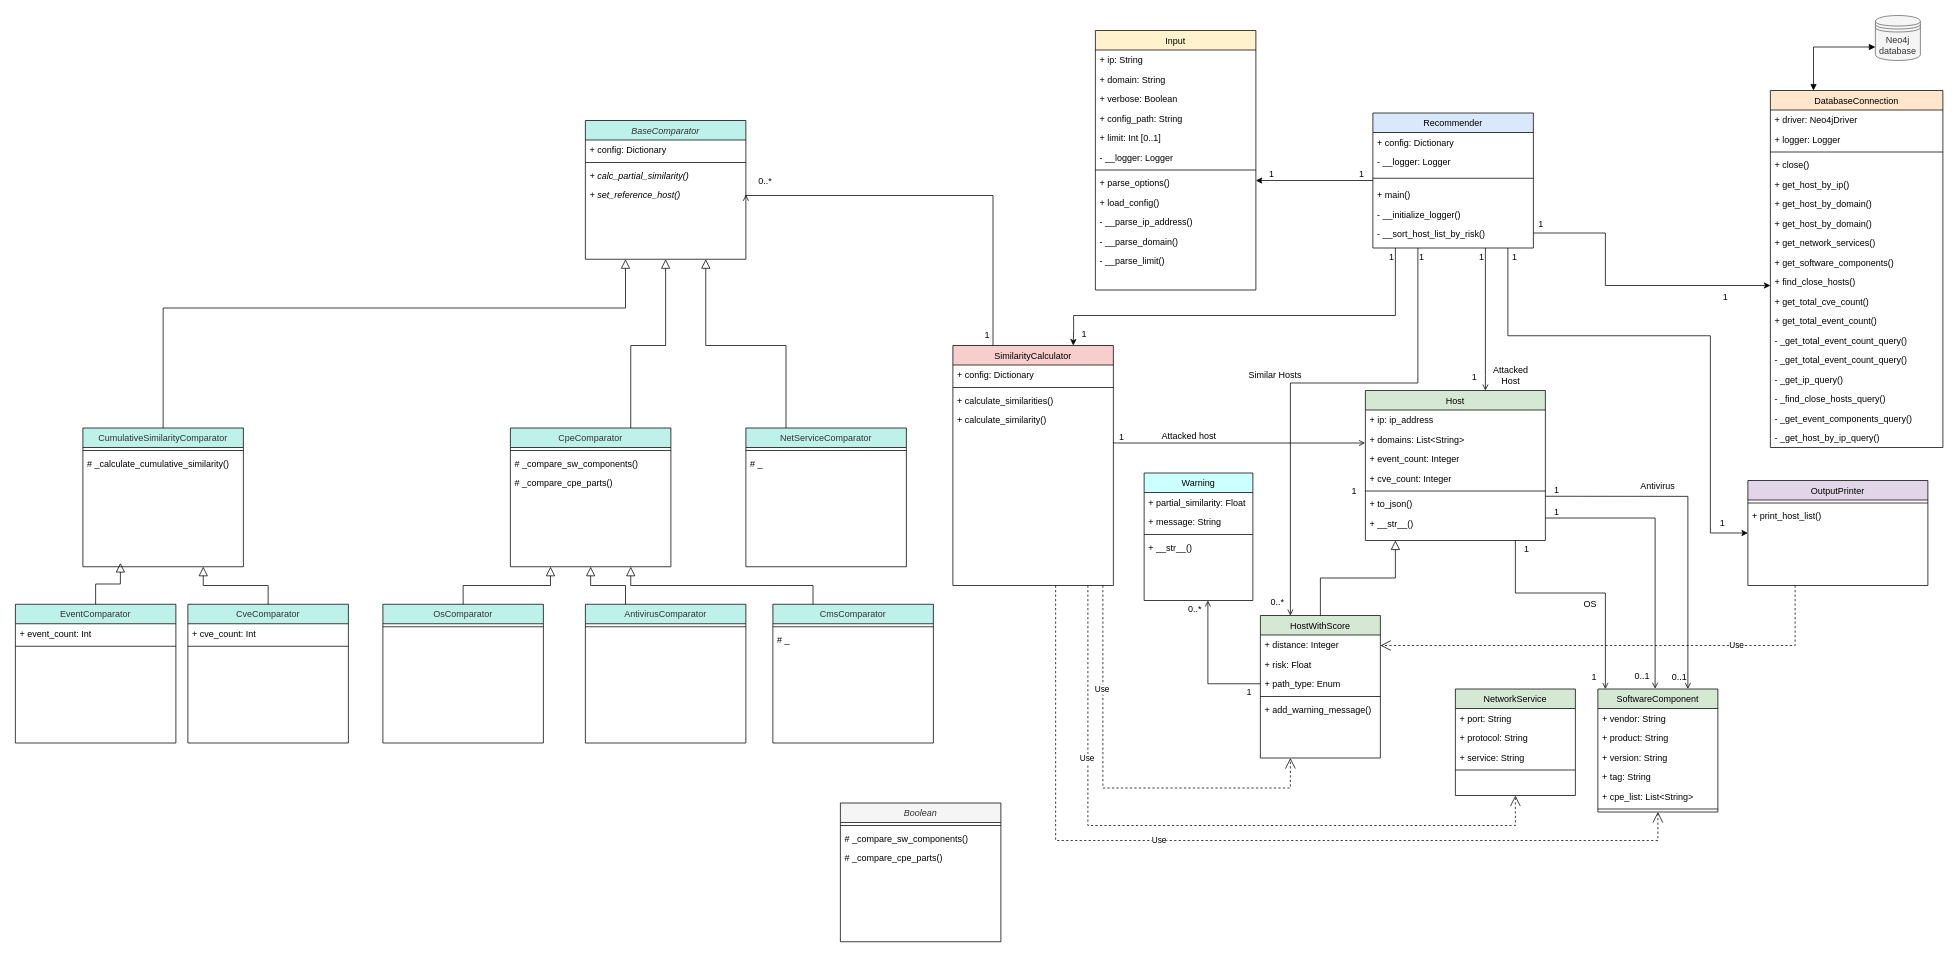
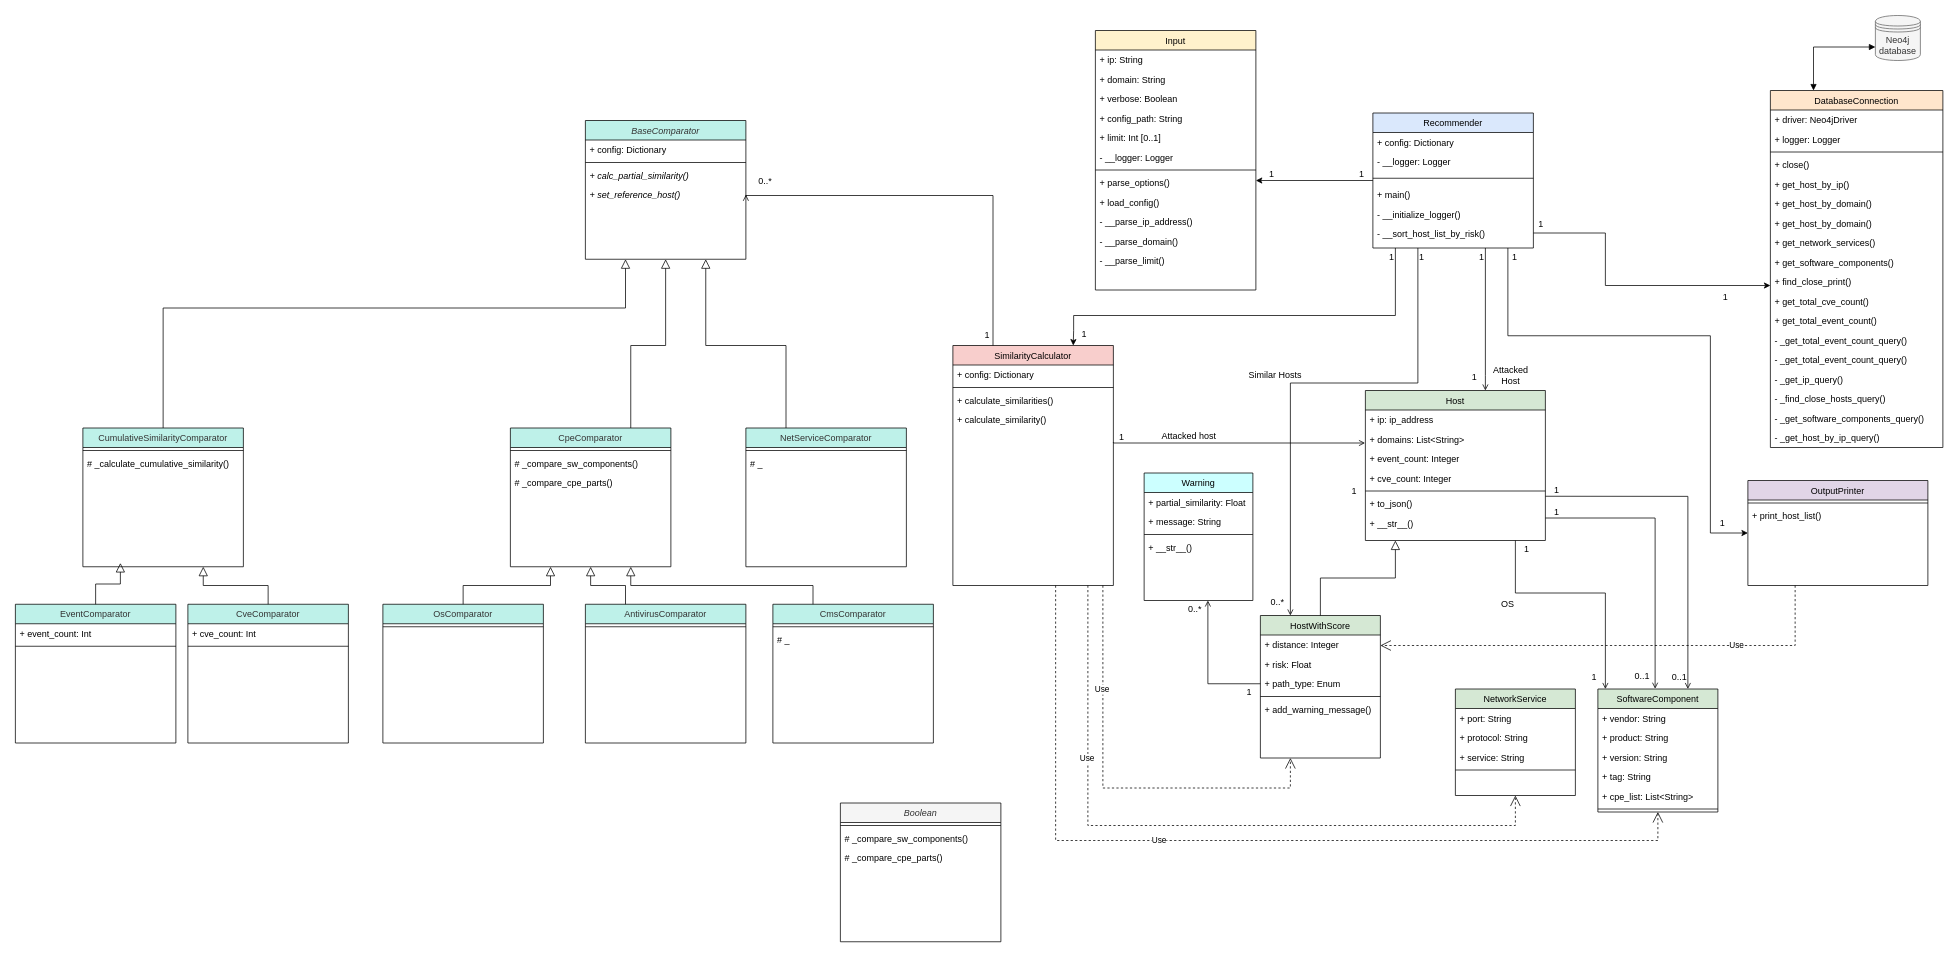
node "+ find_close_hosts()": label "+ find_close_hosts()" -> "+ find_close_print()"
node "- _get_event_components_query()": label "- _get_event_components_query()" -> "- _get_software_components_query()"
node "Antivirus": removed
node "OS": moved (1590, 604) -> (1508, 604)
